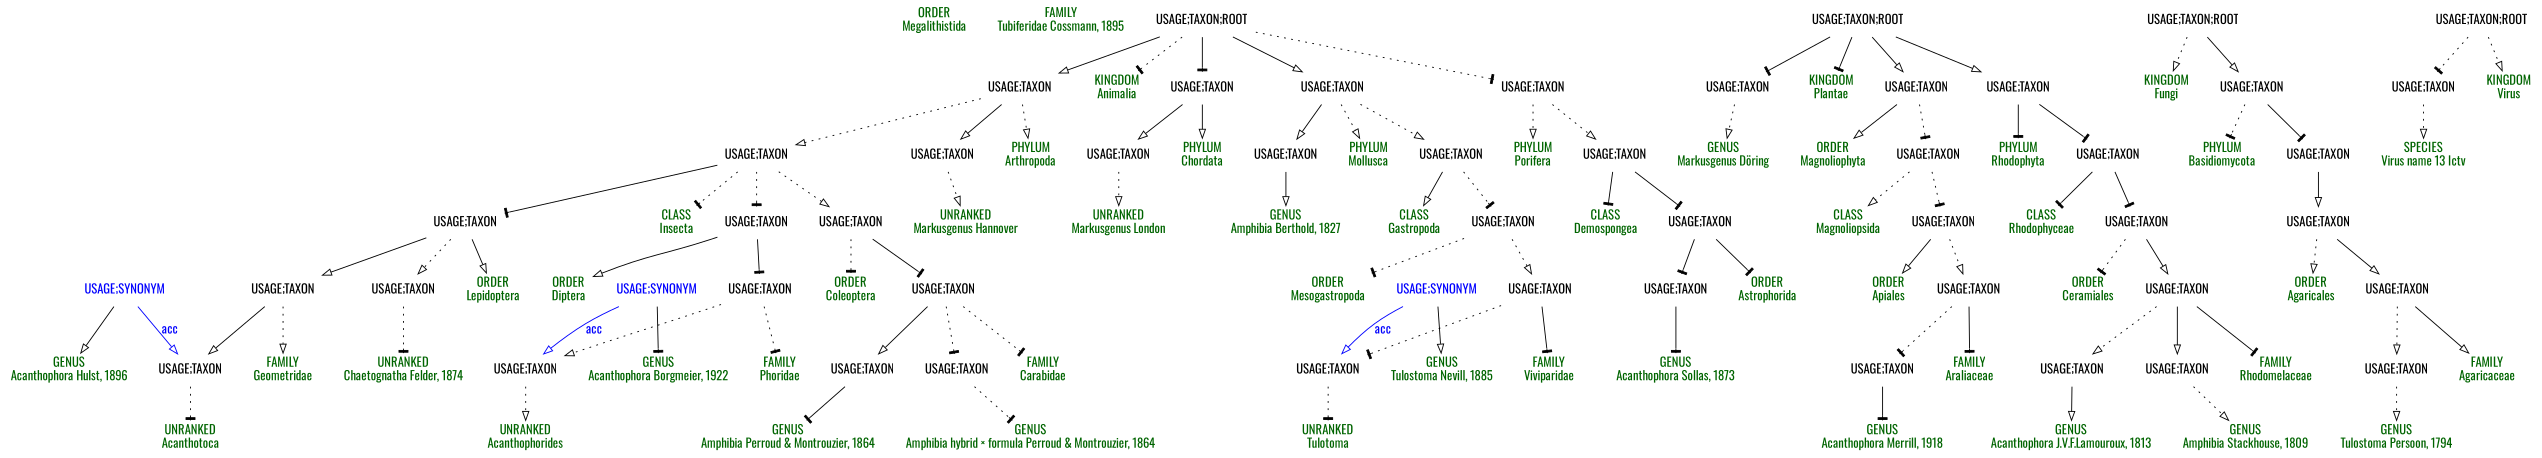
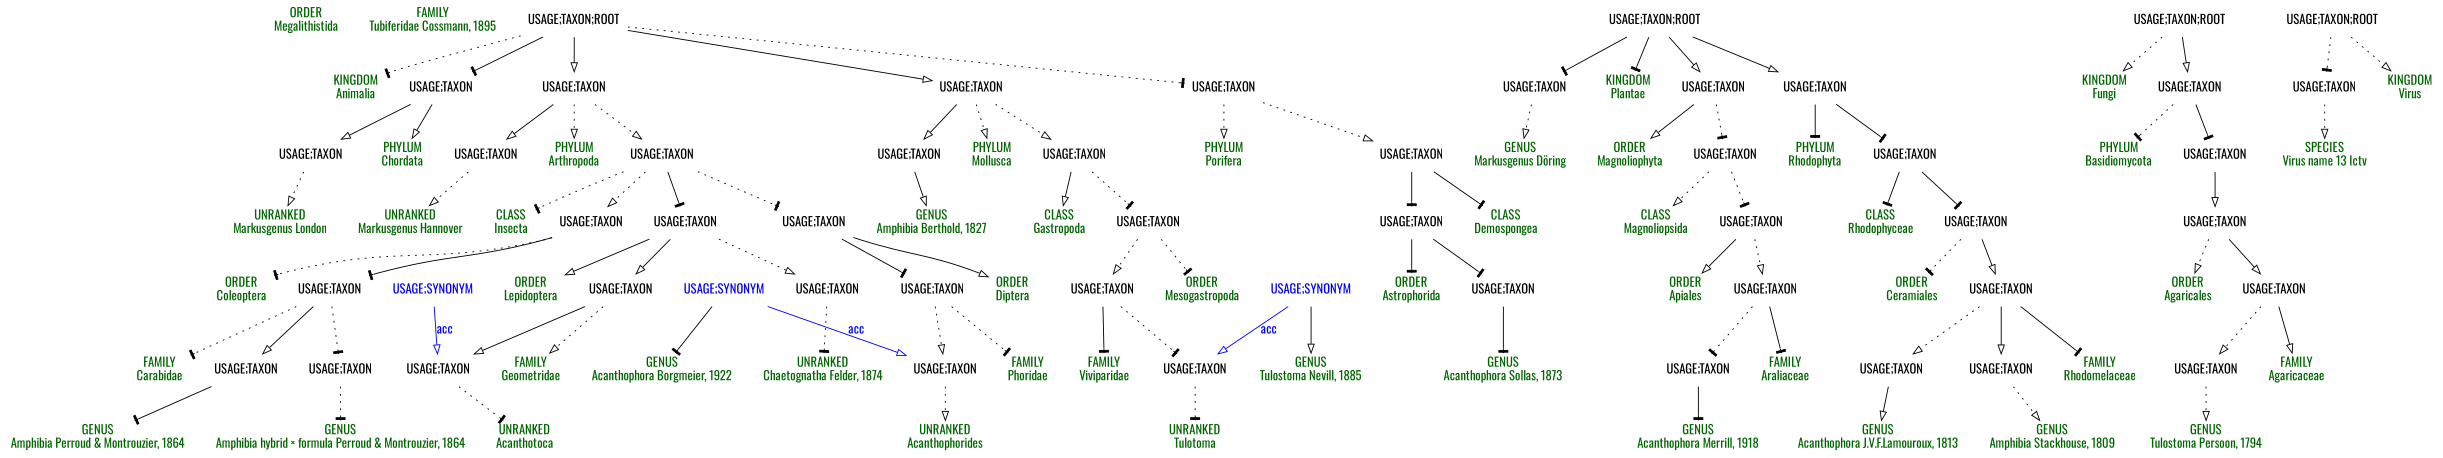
node "GENUS Acanthophora Hulst, 1896": removed
